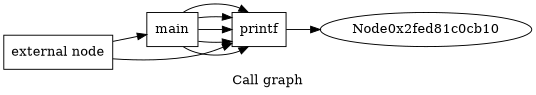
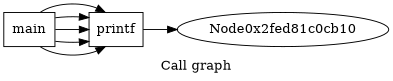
node "external node": removed
